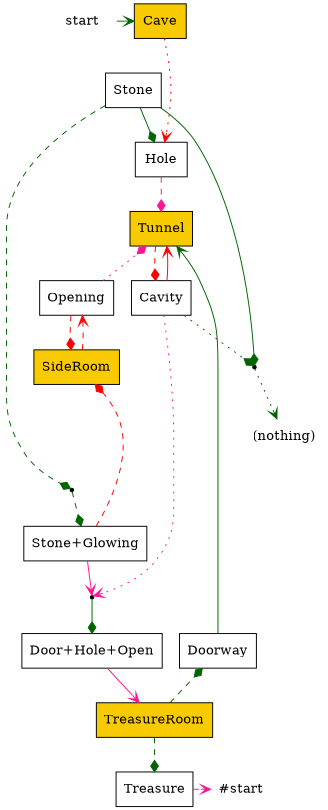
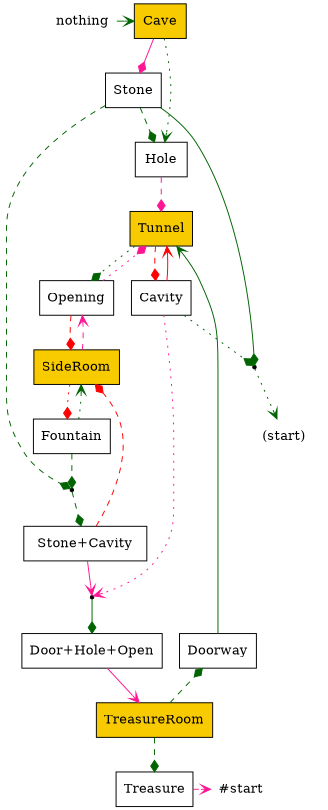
node "start": label "start" -> "nothing"
edge "Cave" -> "Stone": added
edge "Cave" -> "Hole": color red -> darkgreen
edge "Stone" -> "Hole": style solid -> dashed
edge "Tunnel" -> "Opening": added
edge "SideRoom" -> "Opening": color red -> deeppink
node "Fountain": added
node "(nothing)": label "(nothing)" -> "(start)"
node "Stone+Glowing": label "Stone+Glowing" -> "Stone+Cavity"
